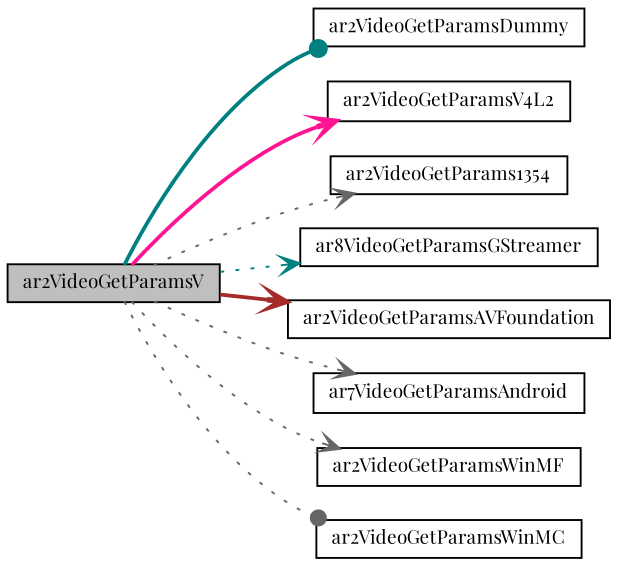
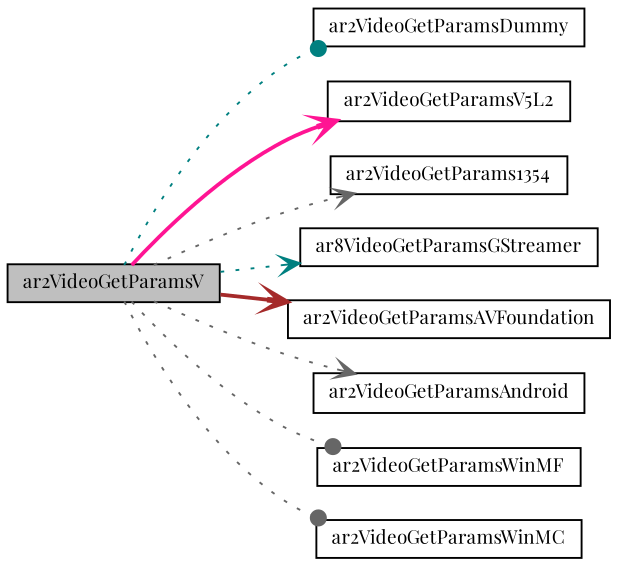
node "ar2VideoGetParamsV4L2": label "ar2VideoGetParamsV4L2" -> "ar2VideoGetParamsV5L2"
edge "ar2VideoGetParamsV" -> "ar2VideoGetParamsDummy": style bold -> dotted
edge "ar2VideoGetParamsV" -> "ar2VideoGetParamsWinMF": arrowhead vee -> dot
node "ar7VideoGetParamsAndroid": label "ar7VideoGetParamsAndroid" -> "ar2VideoGetParamsAndroid"
